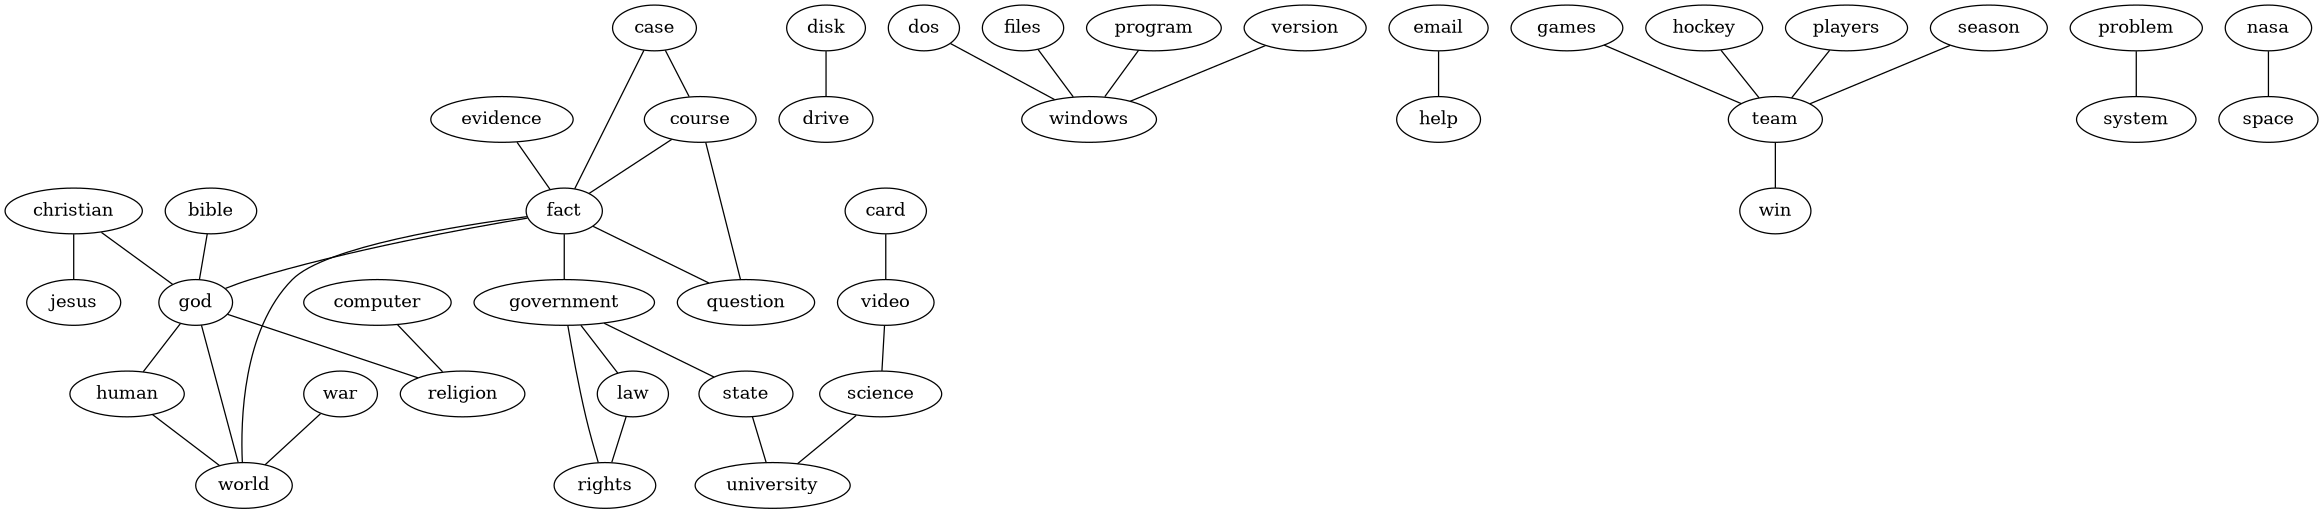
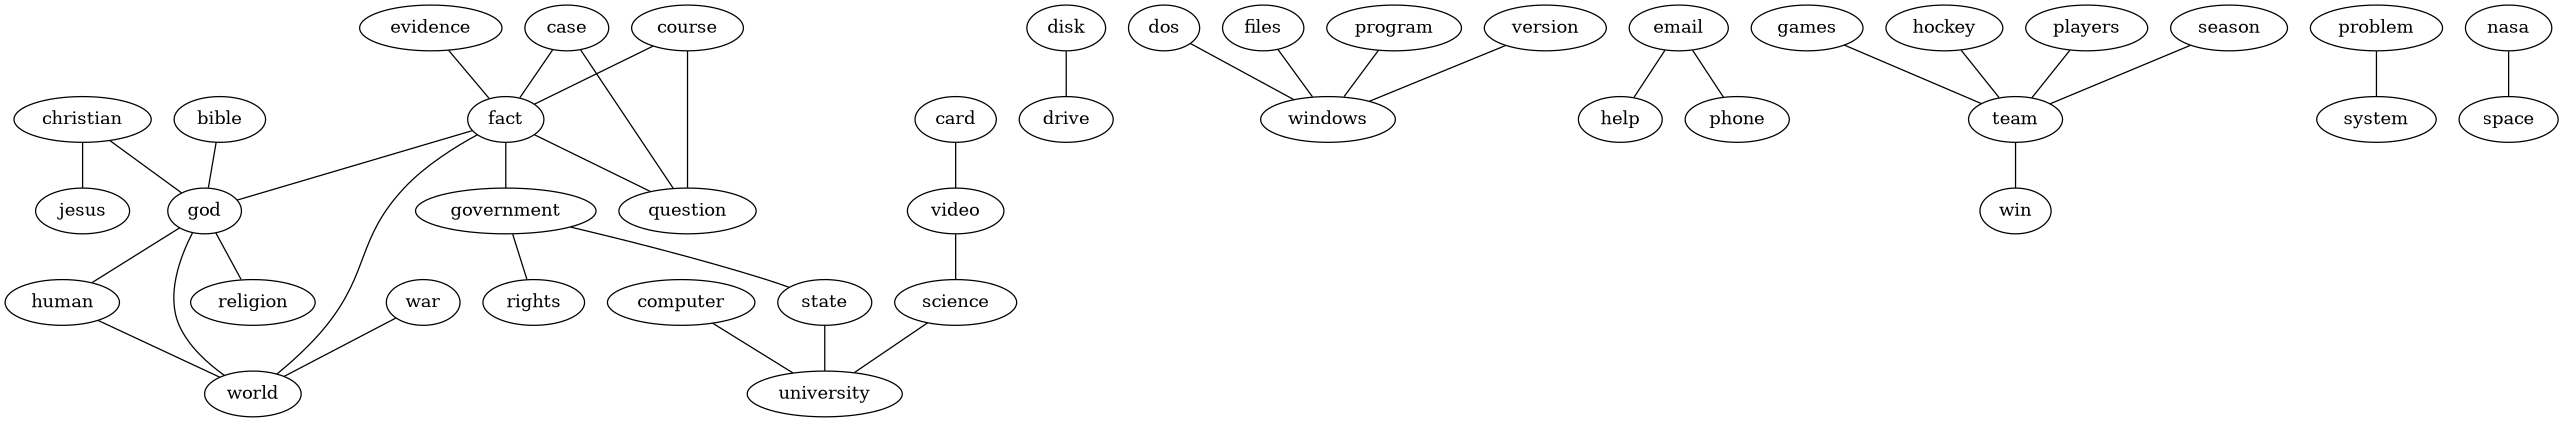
edge "case" -- "course": now "case" -- "question"
node "phone": added
edge "computer" -- "religion": now "computer" -- "university"
node "law": removed
